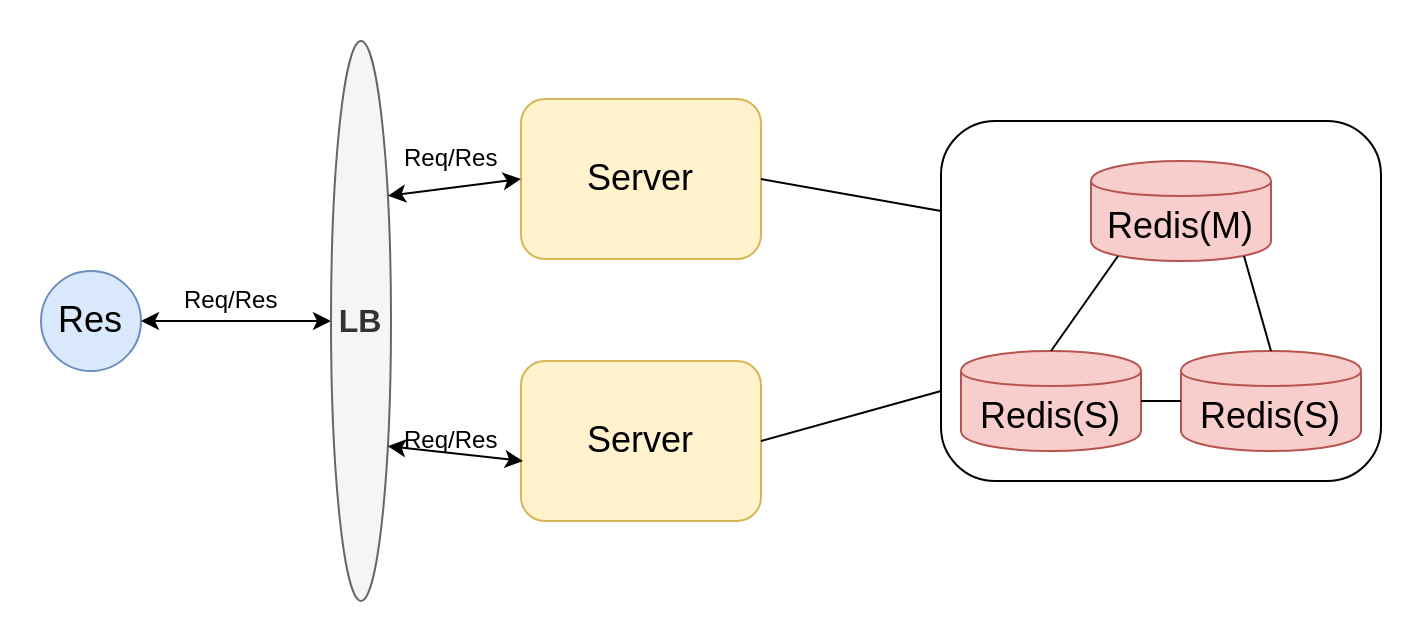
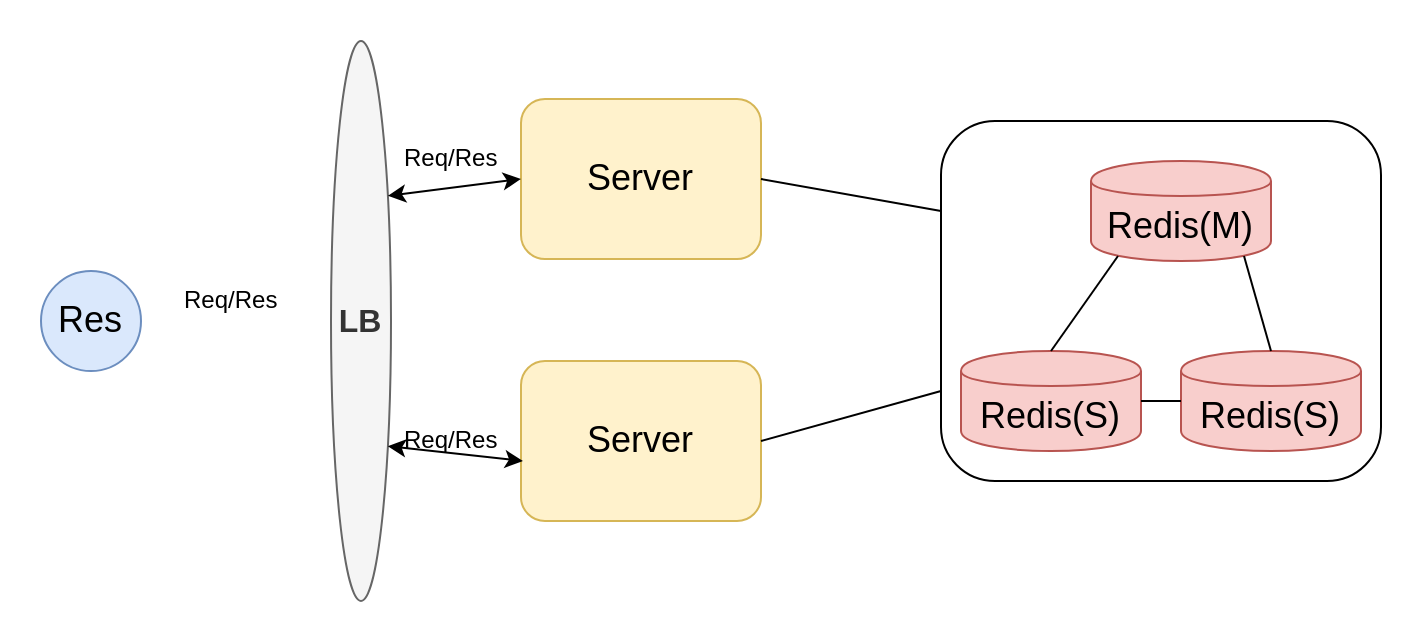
edge "Res" -- "LB": removed
